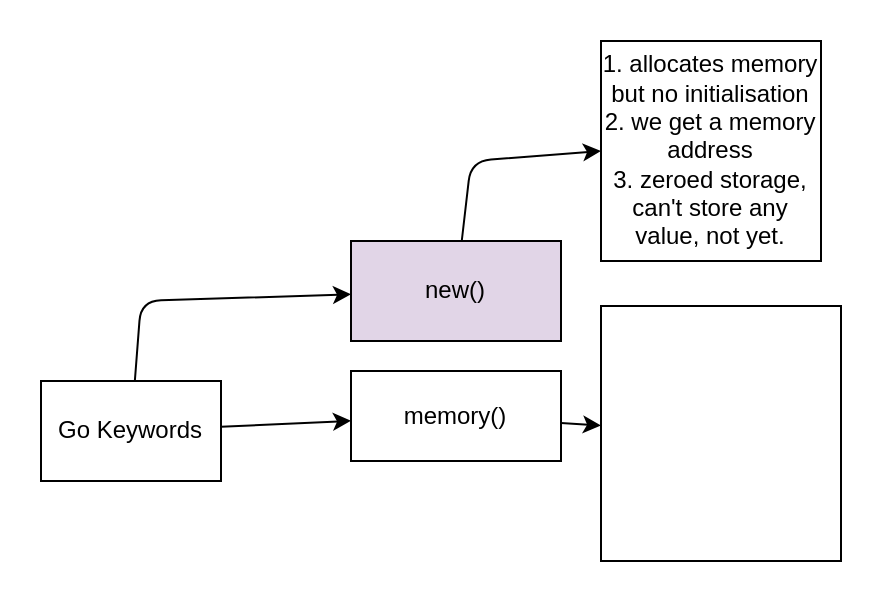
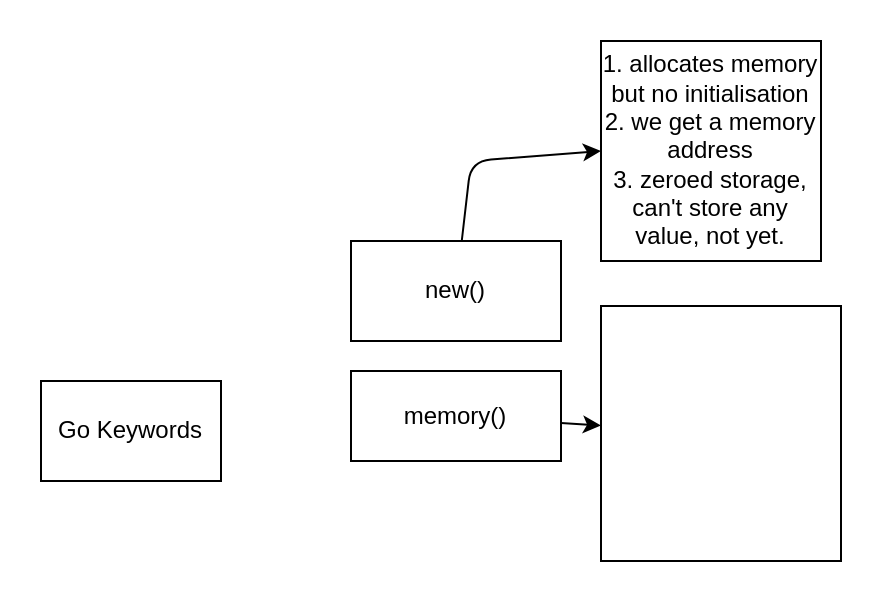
node "new()": fillcolor #e1d5e7 -> #ffffff
edge "Go Keywords" -> "new()": removed
edge "Go Keywords" -> "memory()": removed
